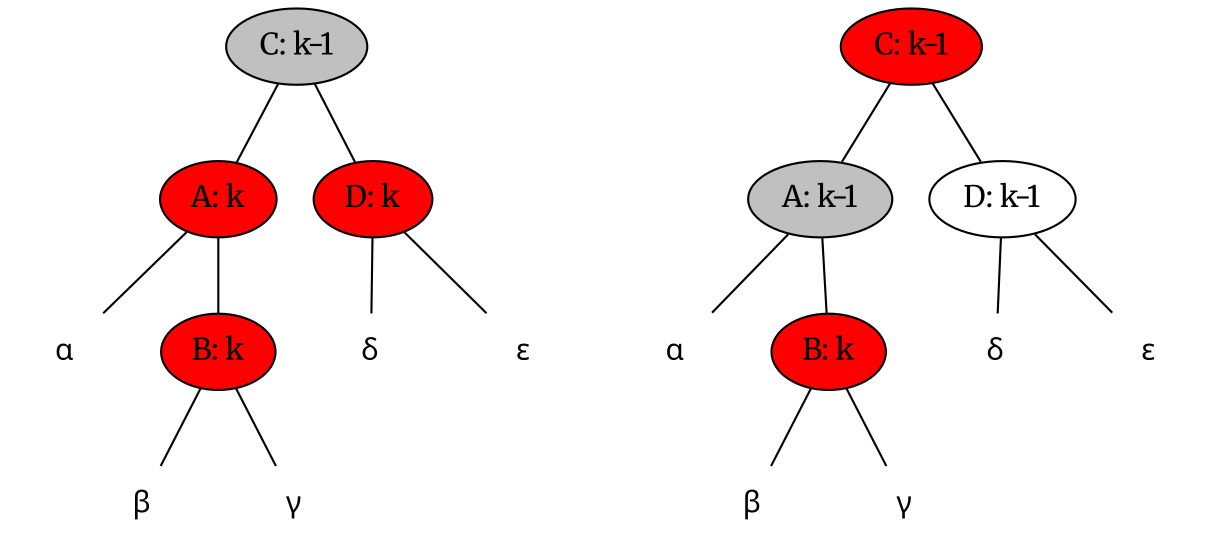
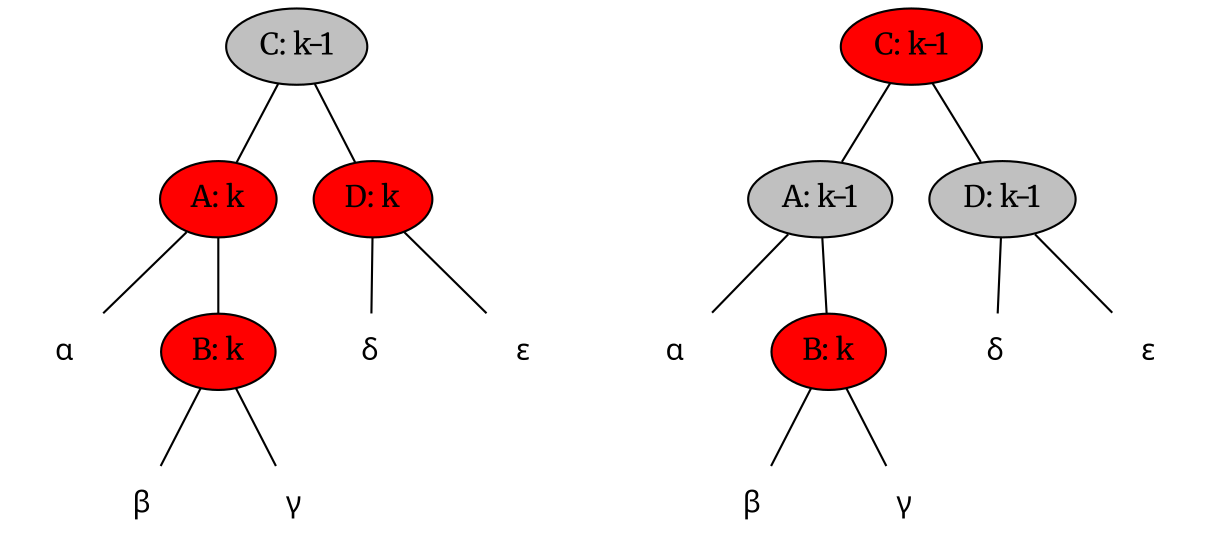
node "D: k-1": fillcolor white -> gray
